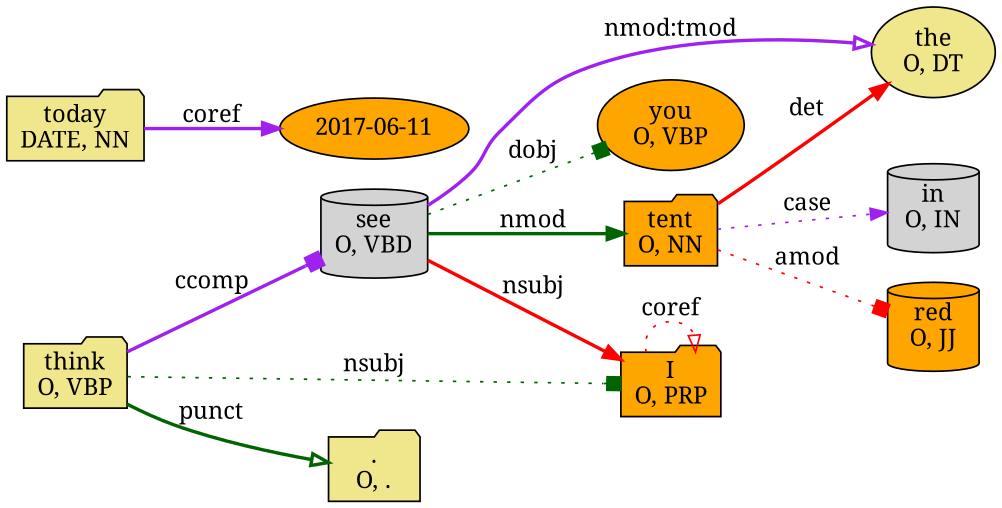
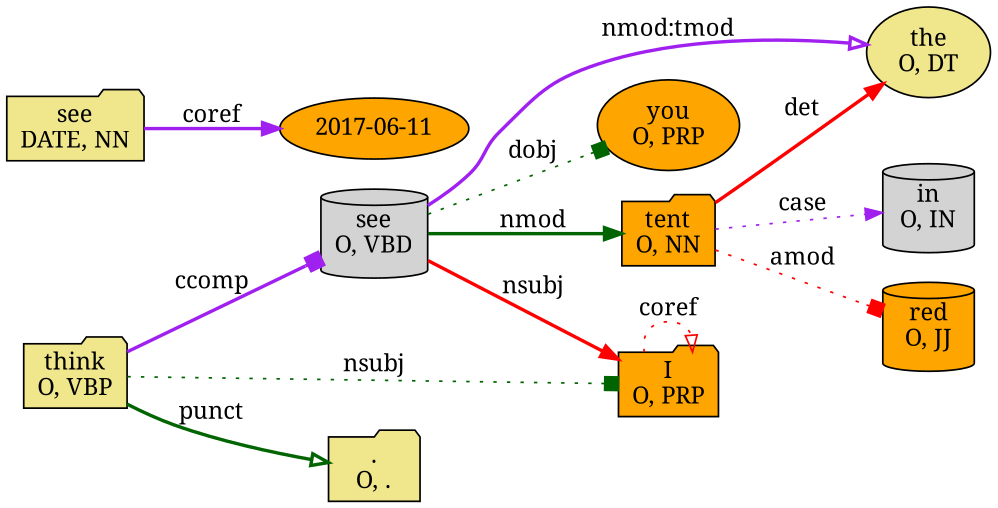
node "you O, VBP": label "you O, VBP" -> "you O, PRP"
node "today DATE, NN": label "today DATE, NN" -> "see DATE, NN"
